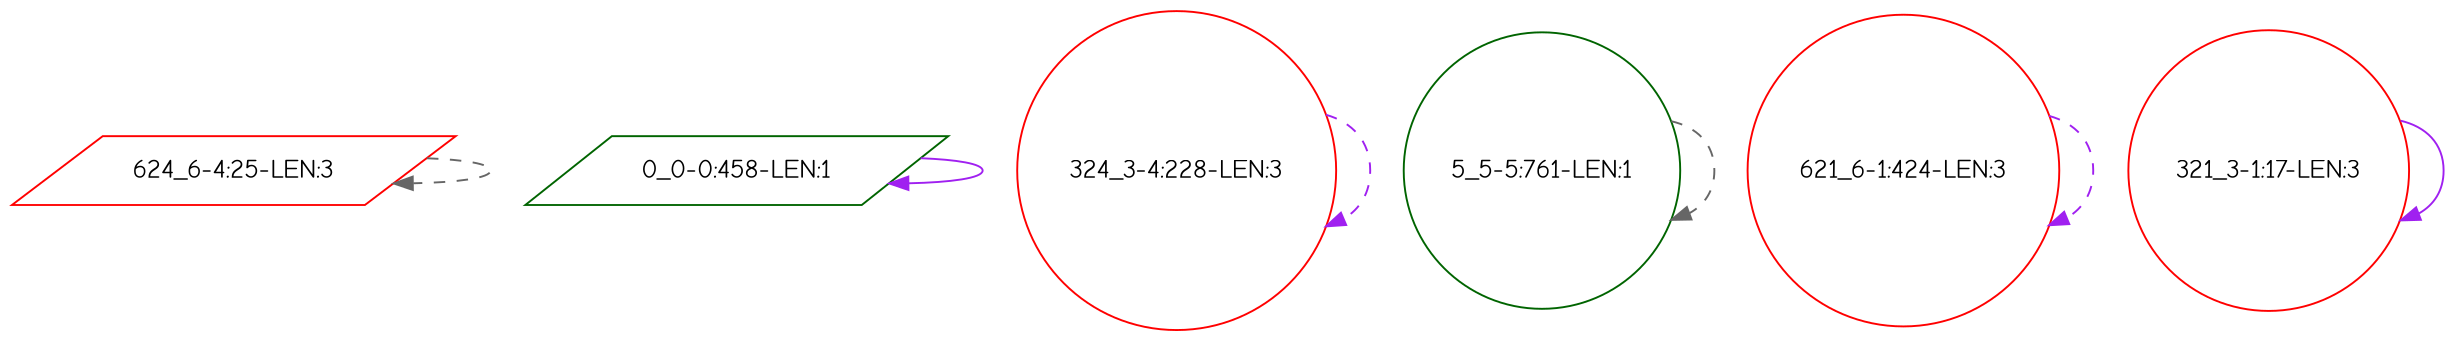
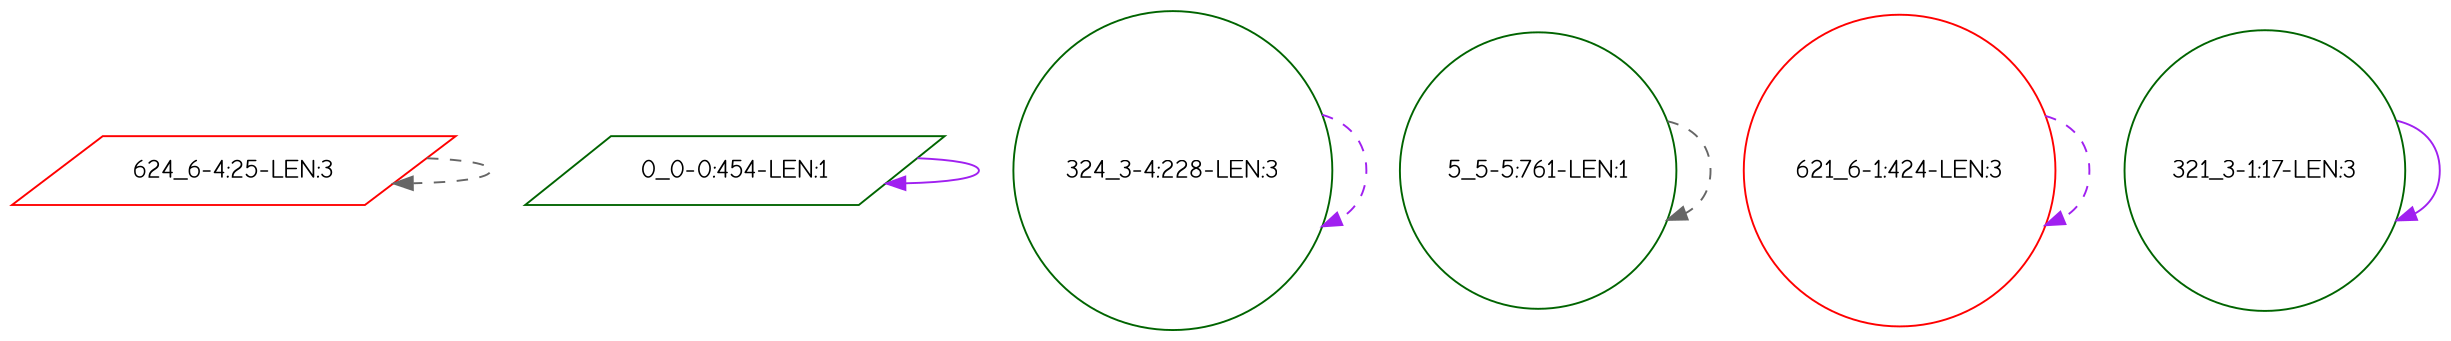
node "0_0-0:458-LEN:1": label "0_0-0:458-LEN:1" -> "0_0-0:454-LEN:1"
node "324_3-4:228-LEN:3": color red -> darkgreen
node "321_3-1:17-LEN:3": color red -> darkgreen
